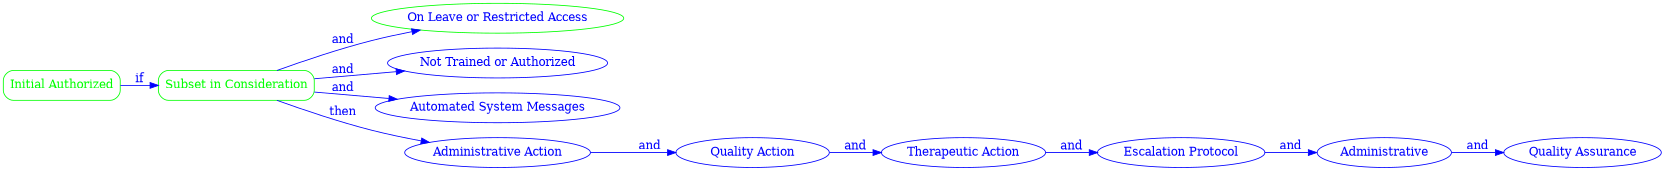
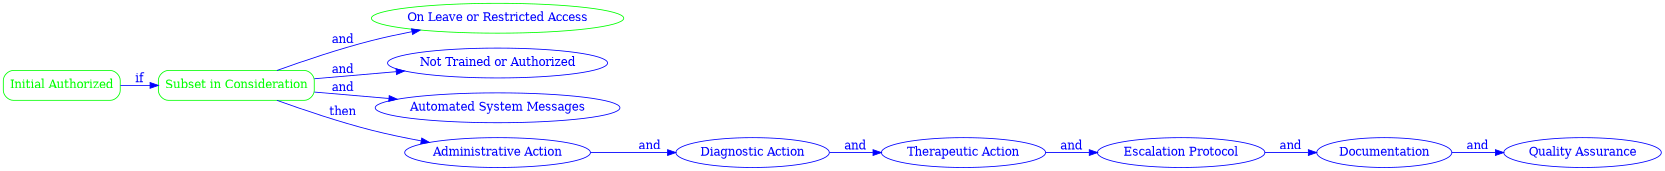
node "Quality Action": label "Quality Action" -> "Diagnostic Action"
node "Administrative": label "Administrative" -> "Documentation"
